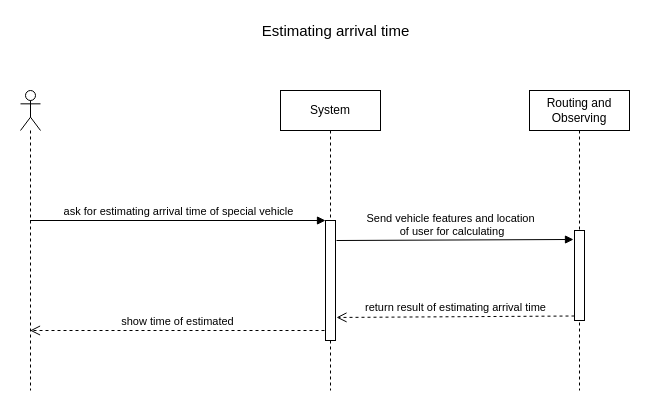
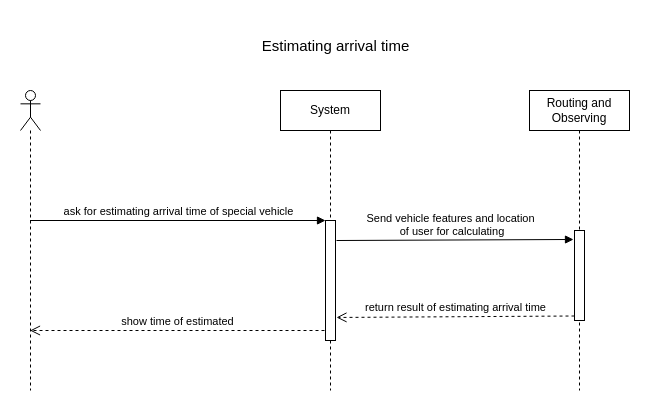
node "Estimating arrival time": moved (336, 31) -> (336, 46)
